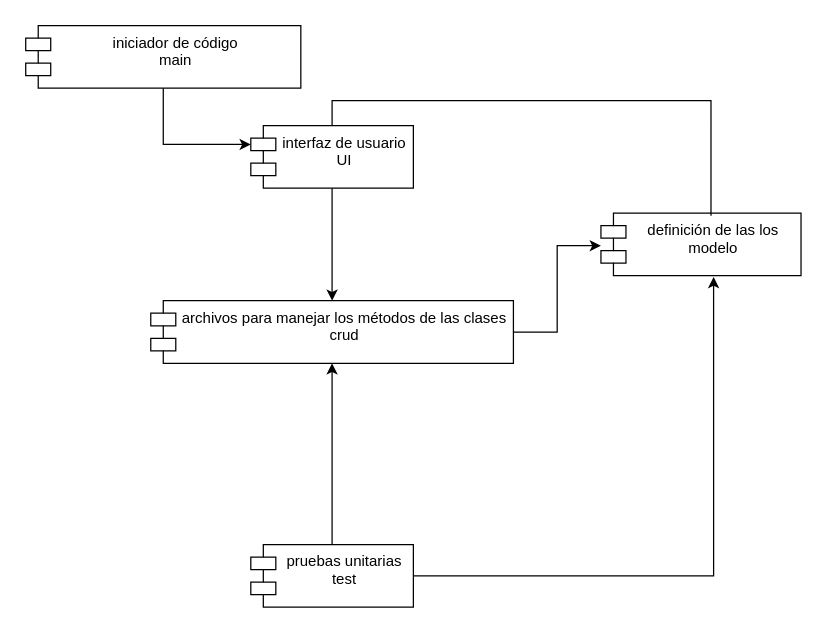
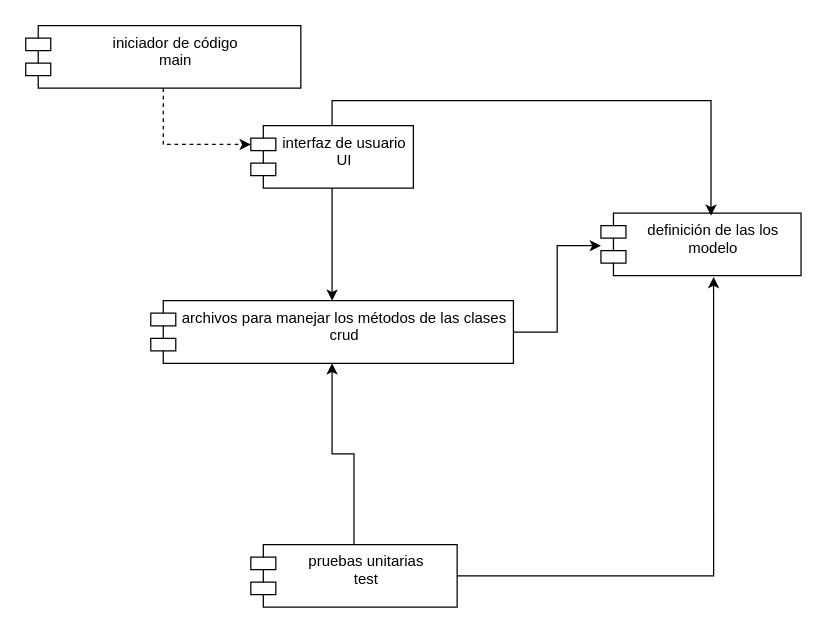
edge "iniciador de código main" -> "interfaz de usuario UI": style solid -> dashed
edge "interfaz de usuario UI" -- "definición de las los modelo": arrowhead none -> classic
node "pruebas unitarias test": size 163x63 -> 206x63
